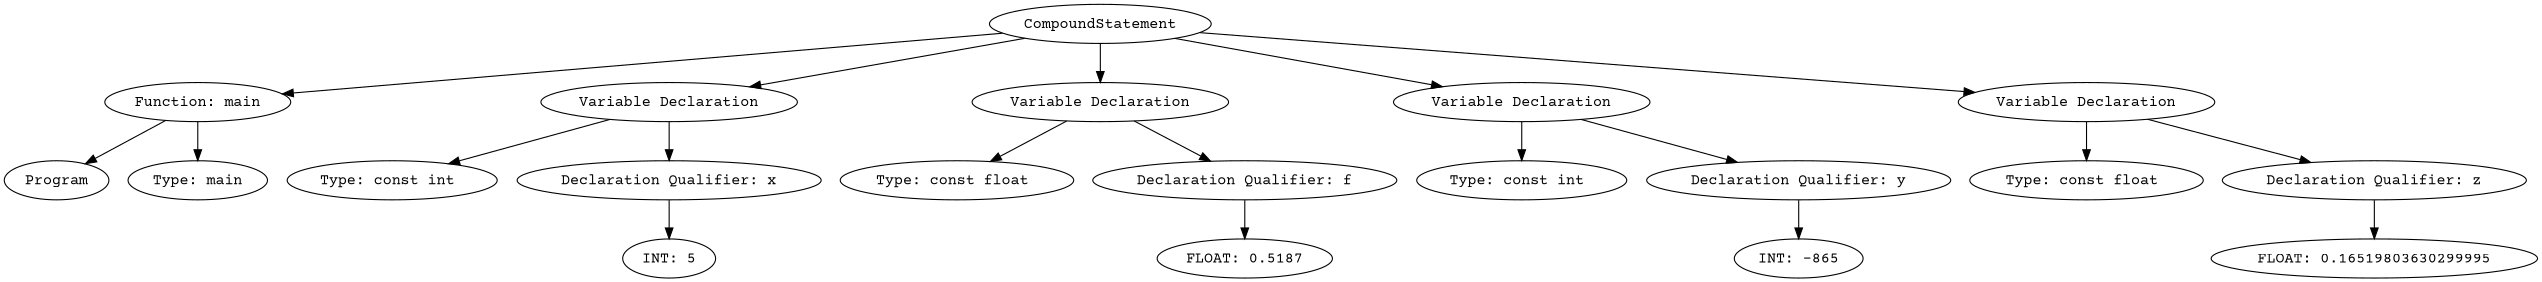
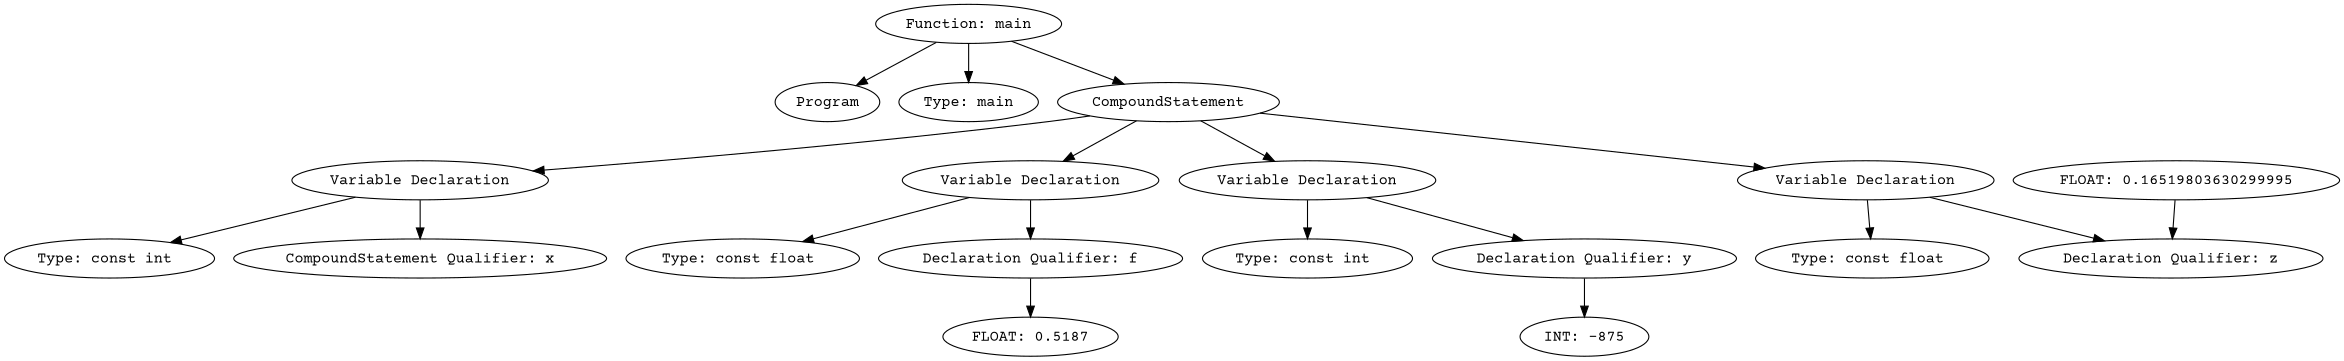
edge "CompoundStatement" -> "Function: main": reversed
node "Declaration Qualifier: x": label "Declaration Qualifier: x" -> "CompoundStatement Qualifier: x"
edge "Declaration Qualifier: z" -> "FLOAT: 0.16519803630299995": reversed
node "INT: 5": removed
node "INT: -865": label "INT: -865" -> "INT: -875"
